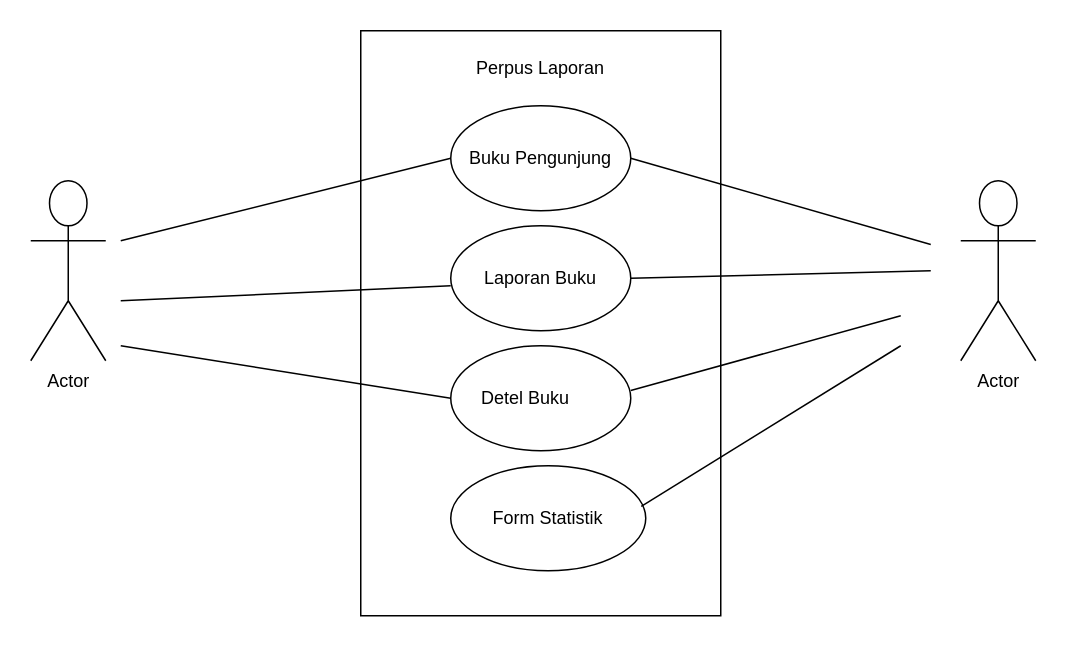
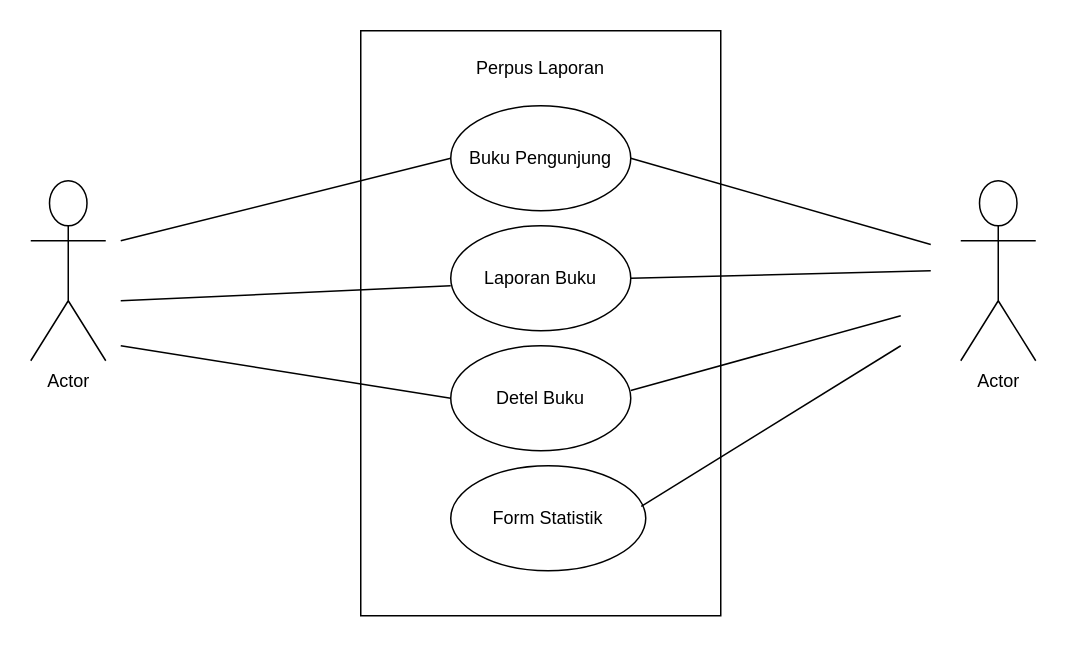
node "Detel Buku": moved (526, 398) -> (541, 398)
